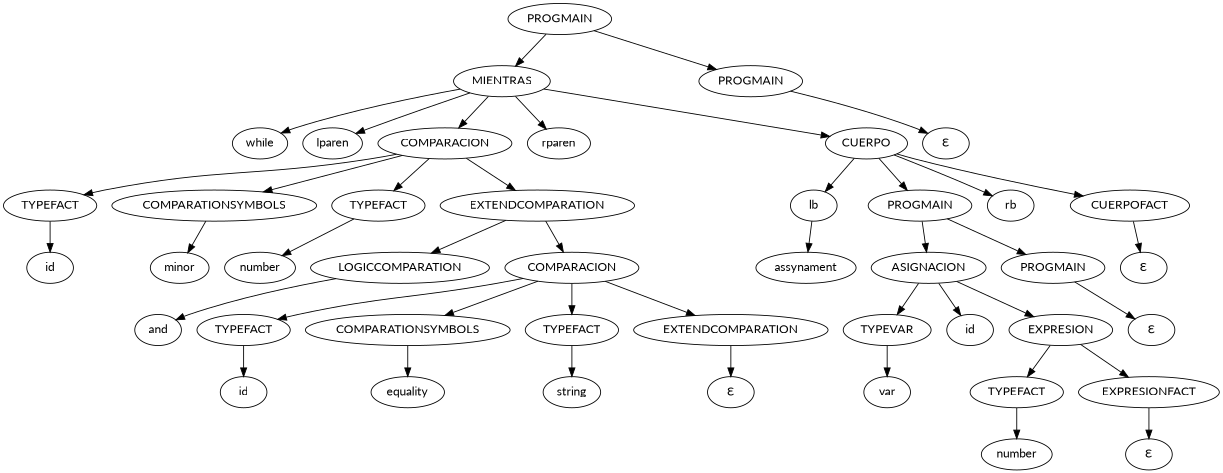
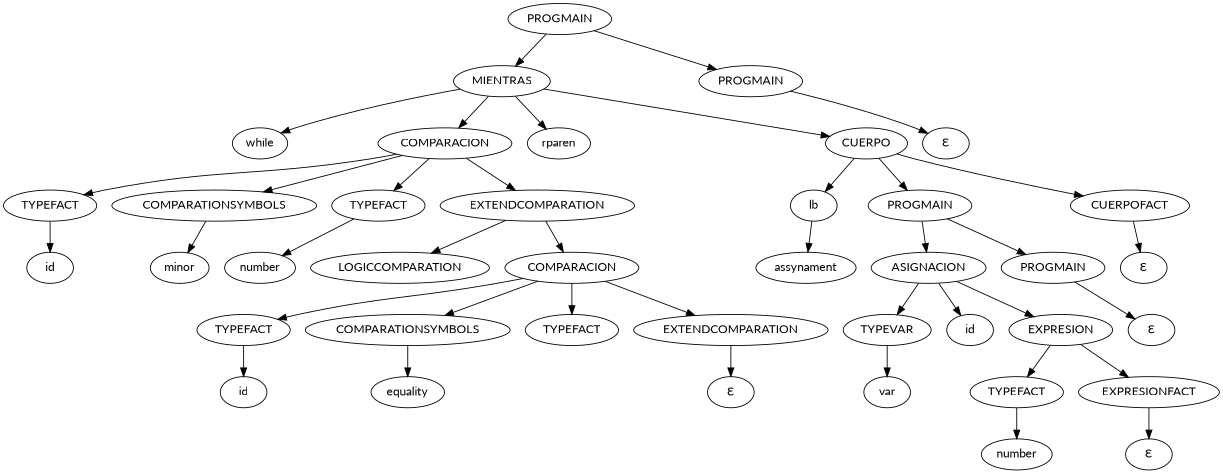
node "lparen": removed
node "rb": removed
node "and": removed
node "string": removed
